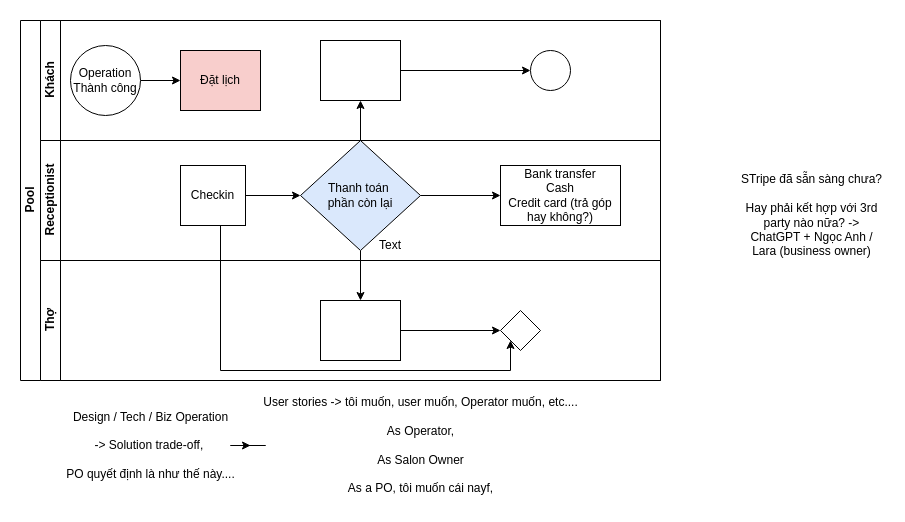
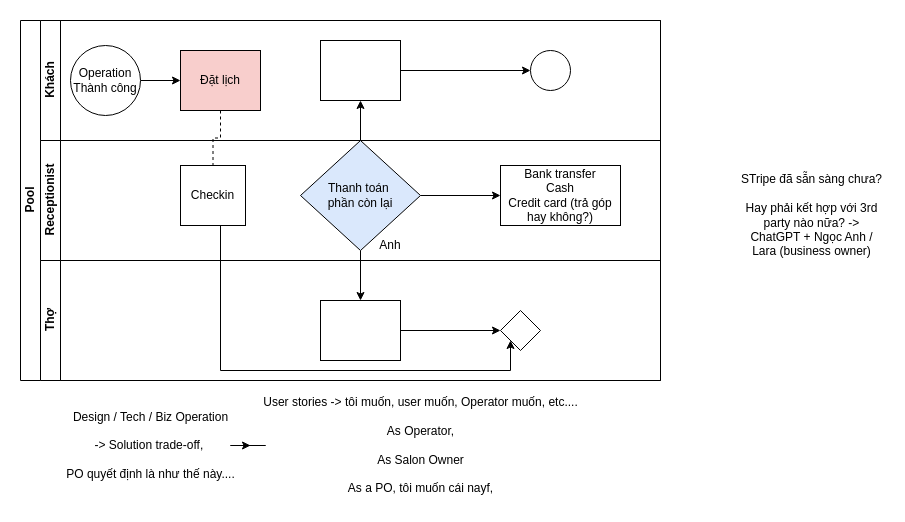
edge "Đặt lịch" -- "Checkin": added
edge "Checkin" -> "Thanh toán phần còn lại": removed
node "Text": label "Text" -> "Anh"
